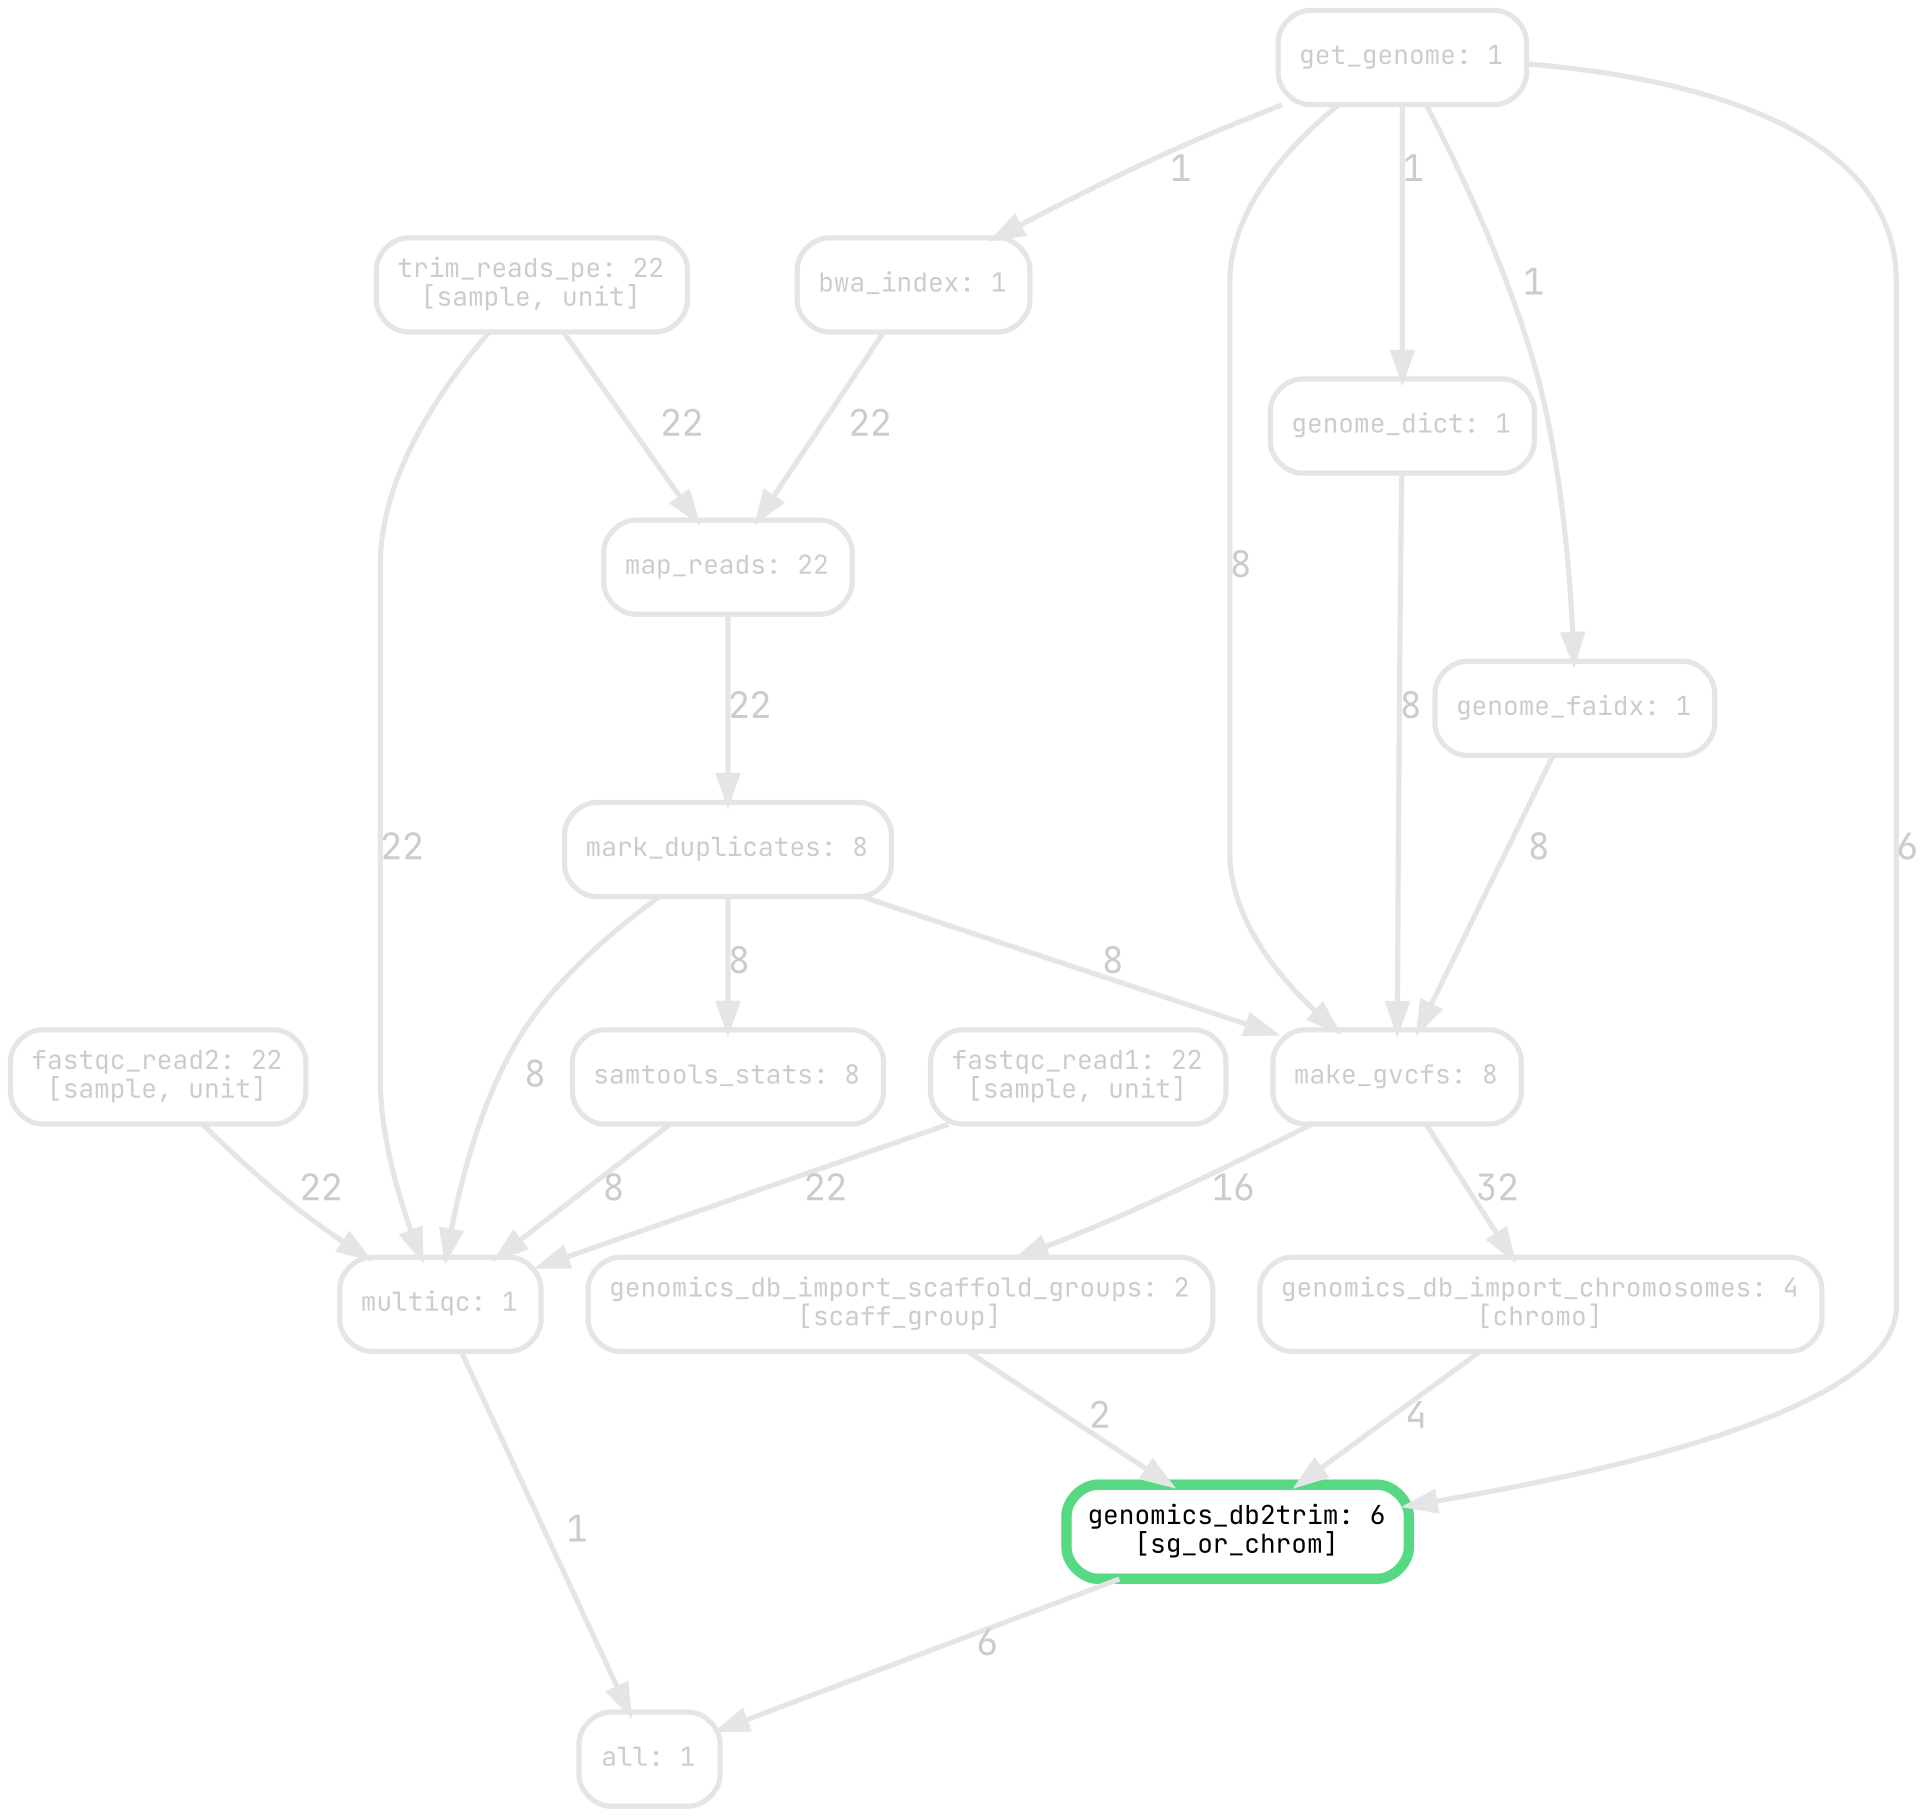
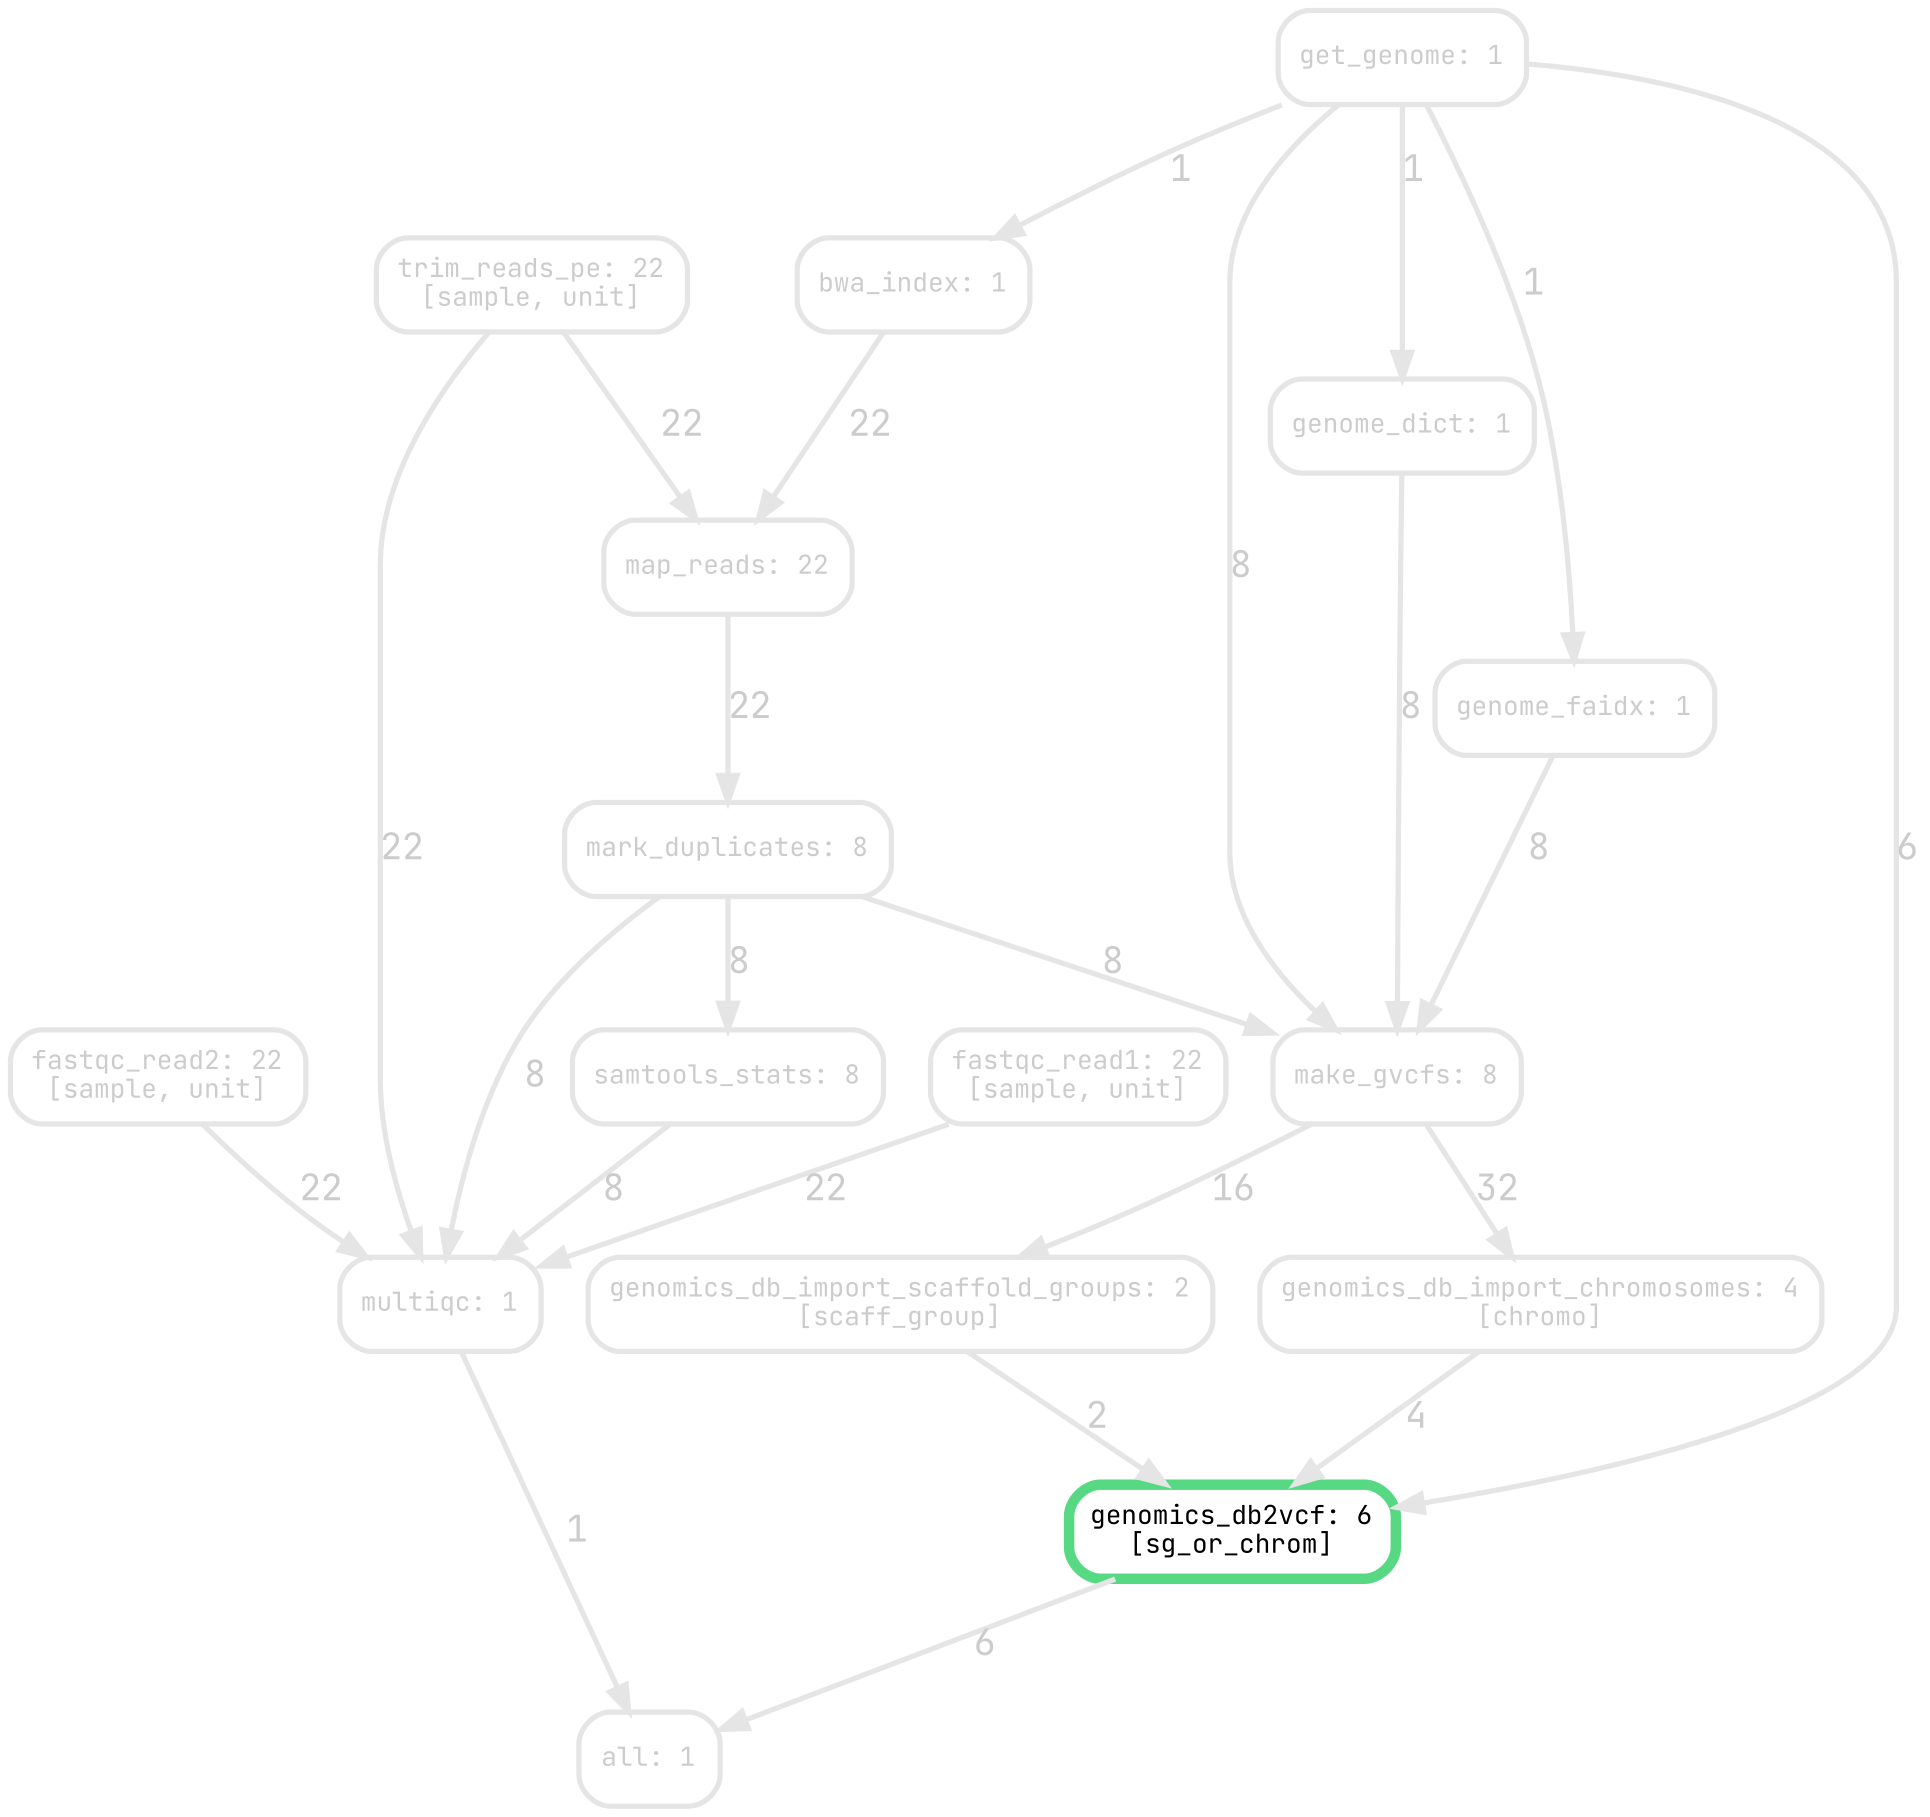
node "genomics_db2trim: 6 [sg_or_chrom]": label "genomics_db2trim: 6 [sg_or_chrom]" -> "genomics_db2vcf: 6 [sg_or_chrom]"
